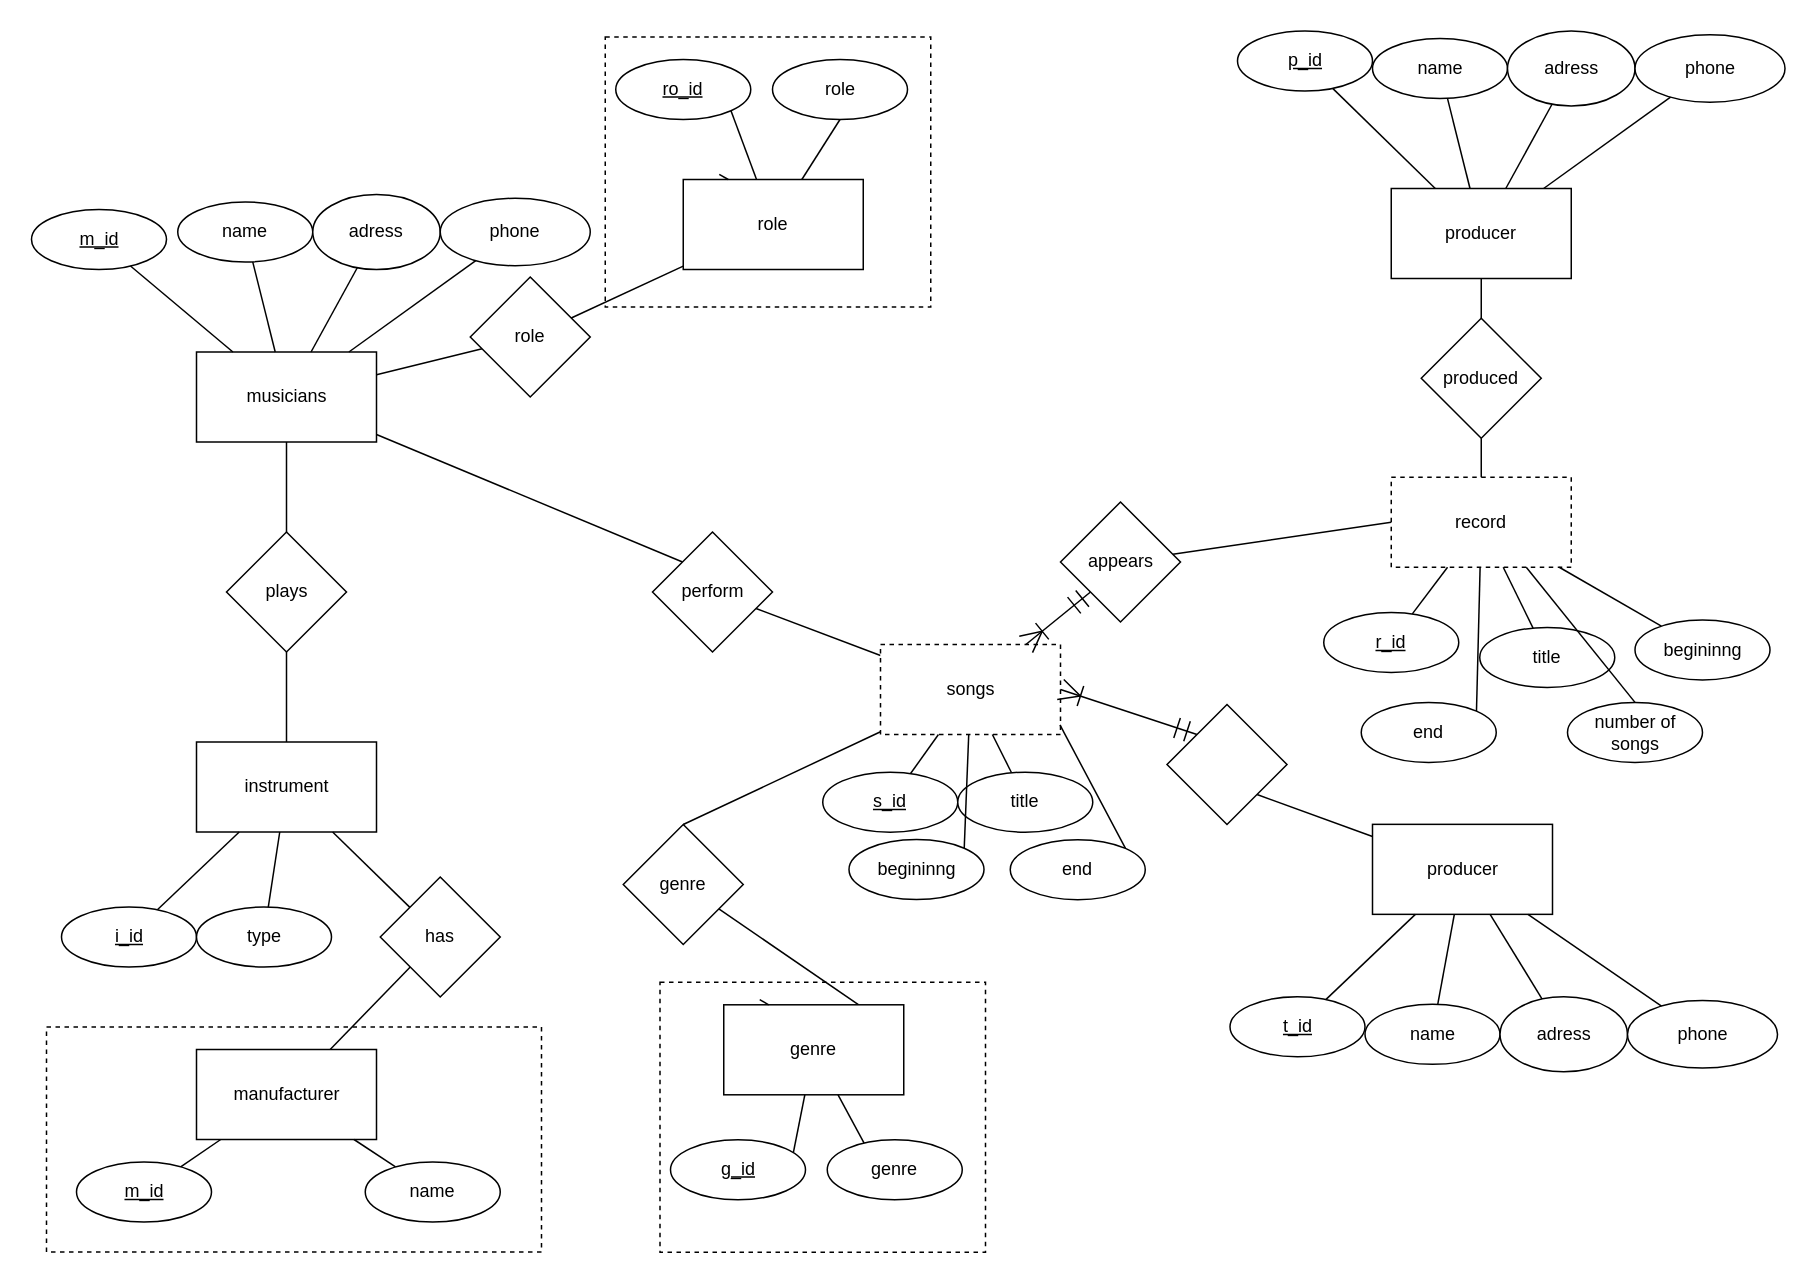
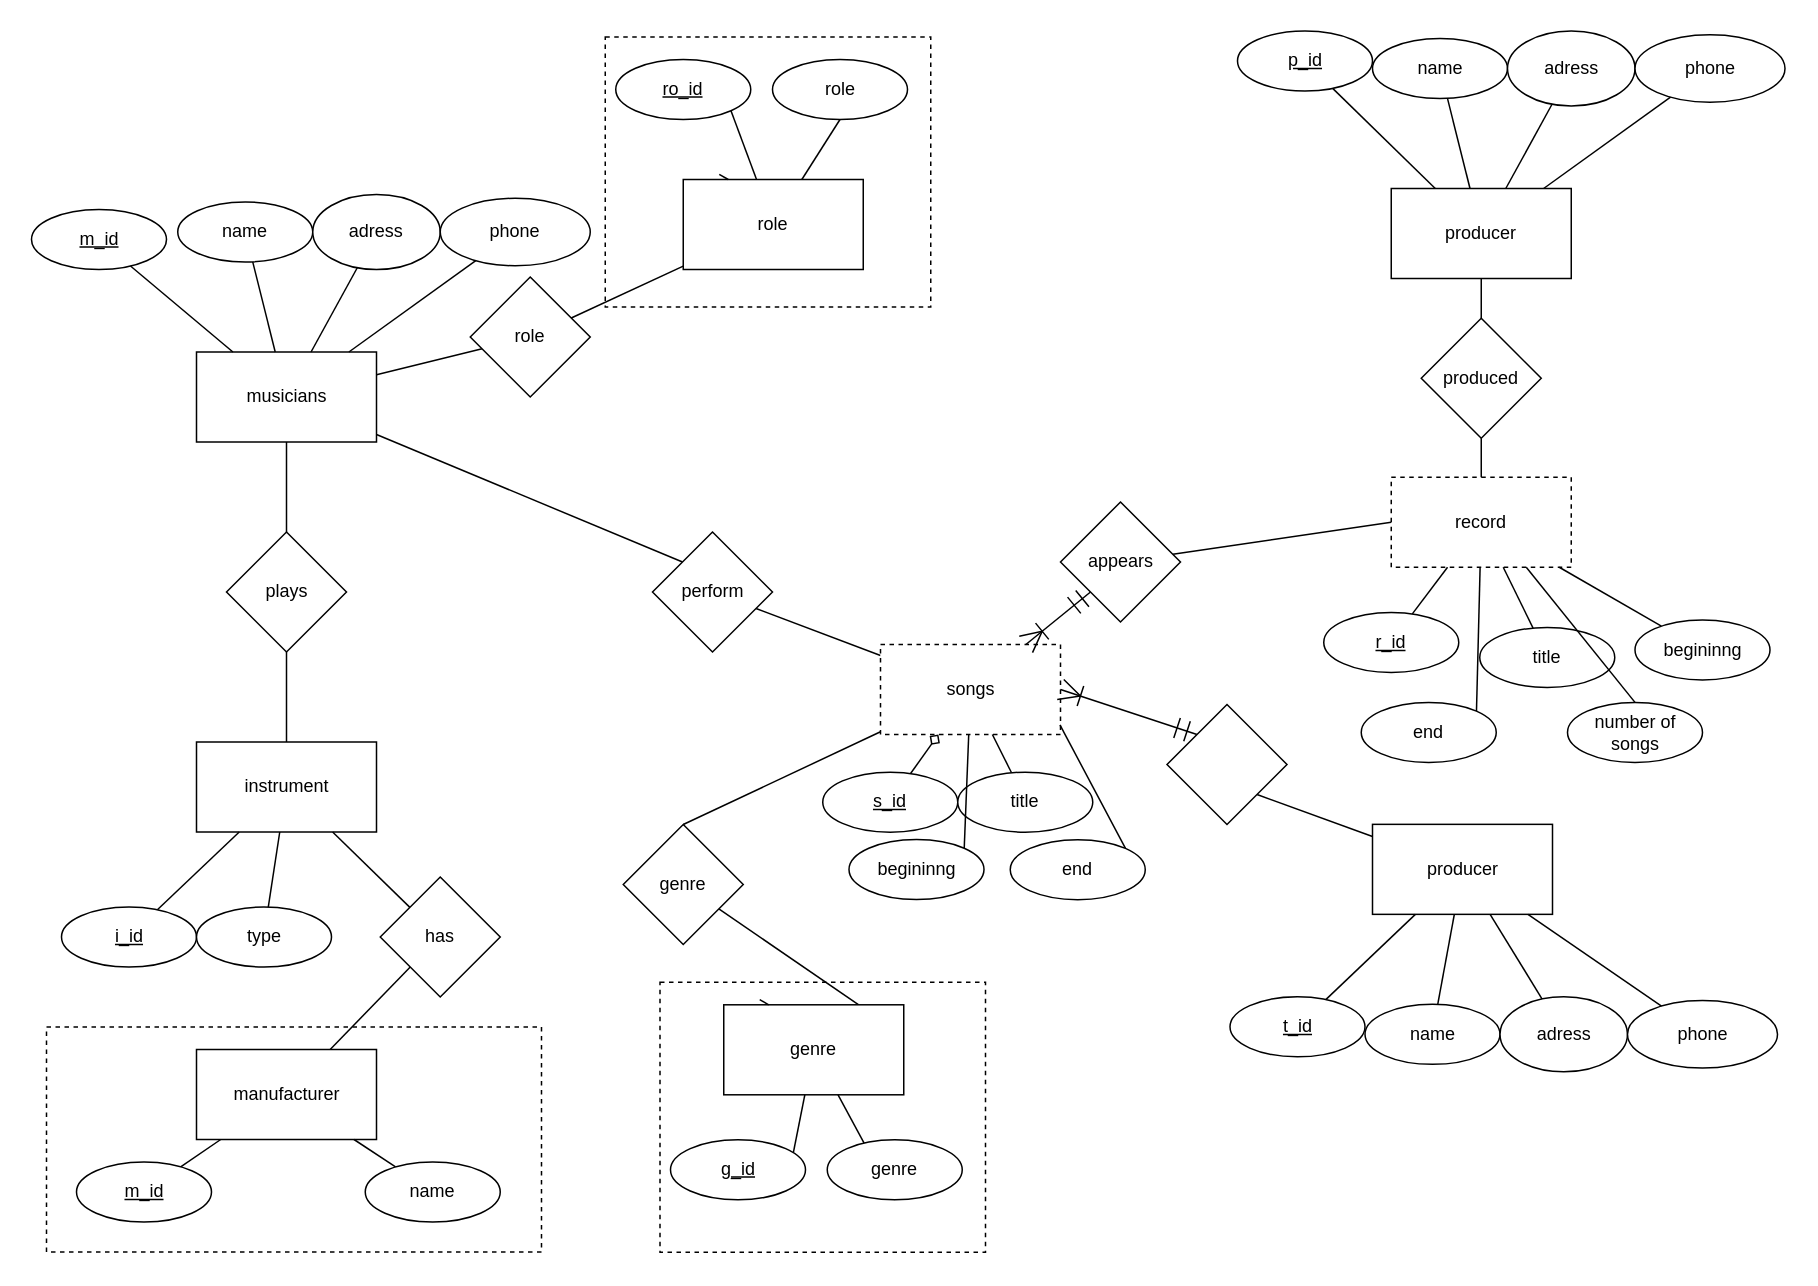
edge "songs" -- "s_id": arrowhead none -> diamond
